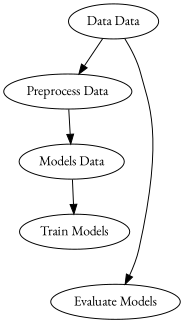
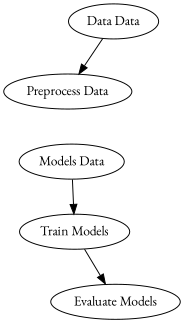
edge "Preprocess Data" -> "Models Data": removed
edge "Data Data" -> "Evaluate Models": now "Train Models" -> "Evaluate Models"
